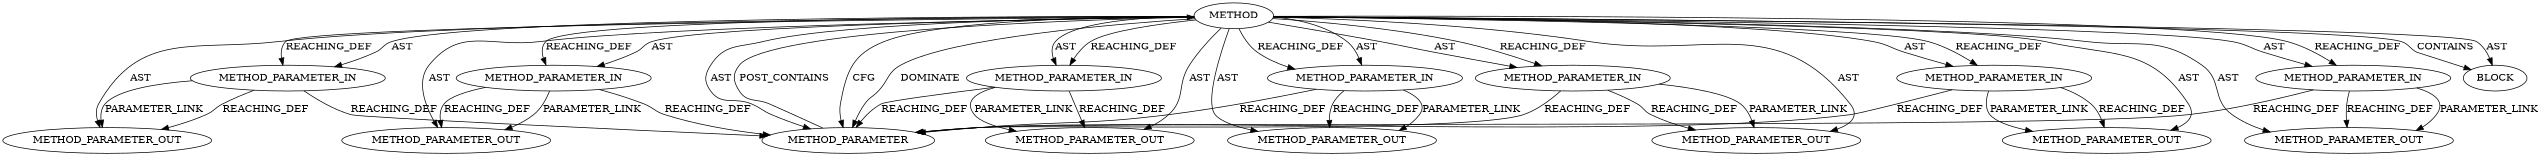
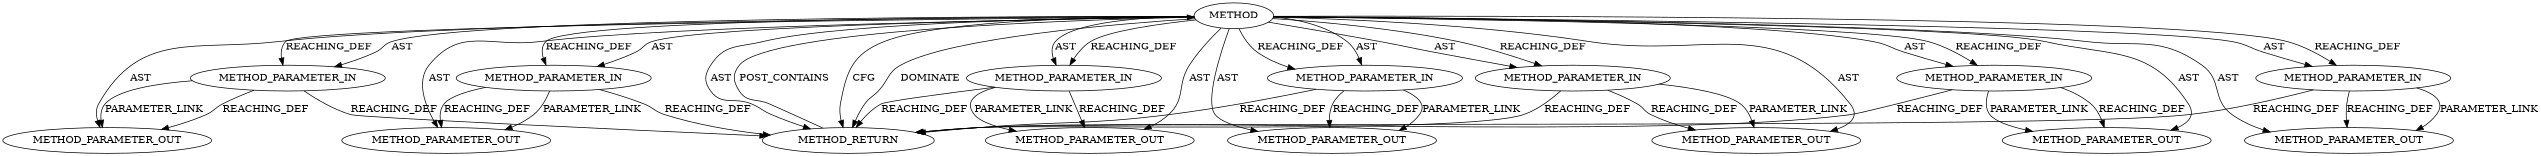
node "BLOCK": removed
node "METHOD_PARAMETER": label "METHOD_PARAMETER" -> "METHOD_RETURN"
